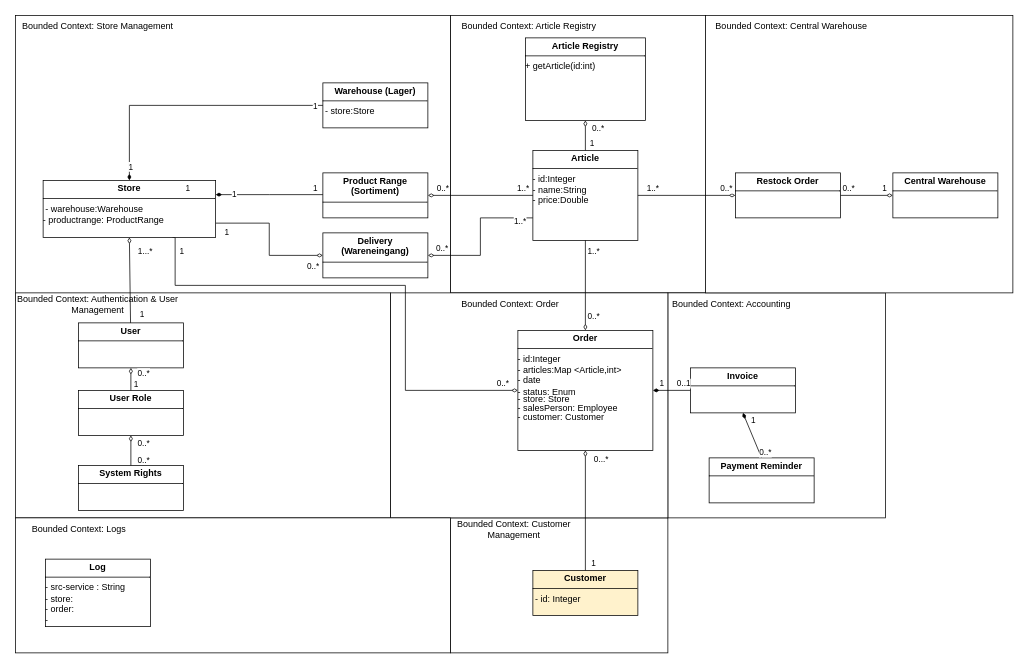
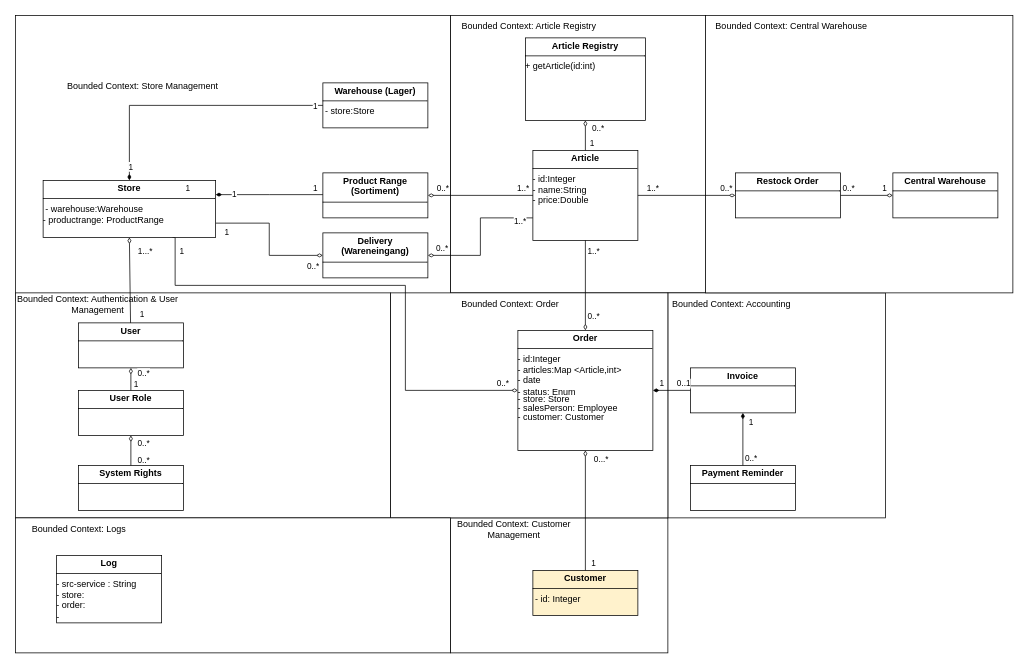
node "Bounded Context: Store Management": moved (98, 27) -> (143, 87)
node "Payment Reminder": moved (762, 480) -> (743, 488)
node "Log - src-service : String - store: - order: -": moved (98, 593) -> (109, 589)
